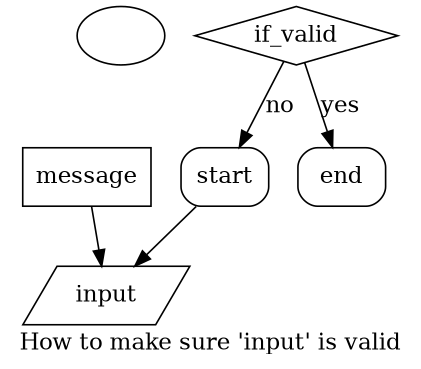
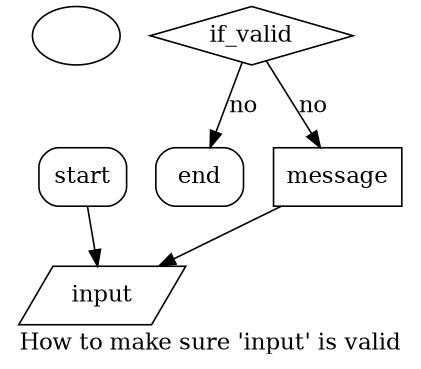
edge "if_valid" -> "start": now "if_valid" -> "message"
edge "if_valid" -> "end": label "yes" -> "no"
